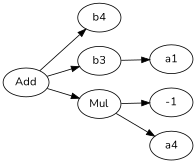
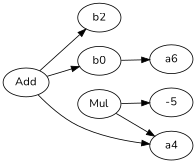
node "b4": label "b4" -> "b2"
node "a1": label "a1" -> "a6"
node "b3": label "b3" -> "b0"
edge "Add" -> "Mul": now "Add" -> "a4"
node "-1": label "-1" -> "-5"
